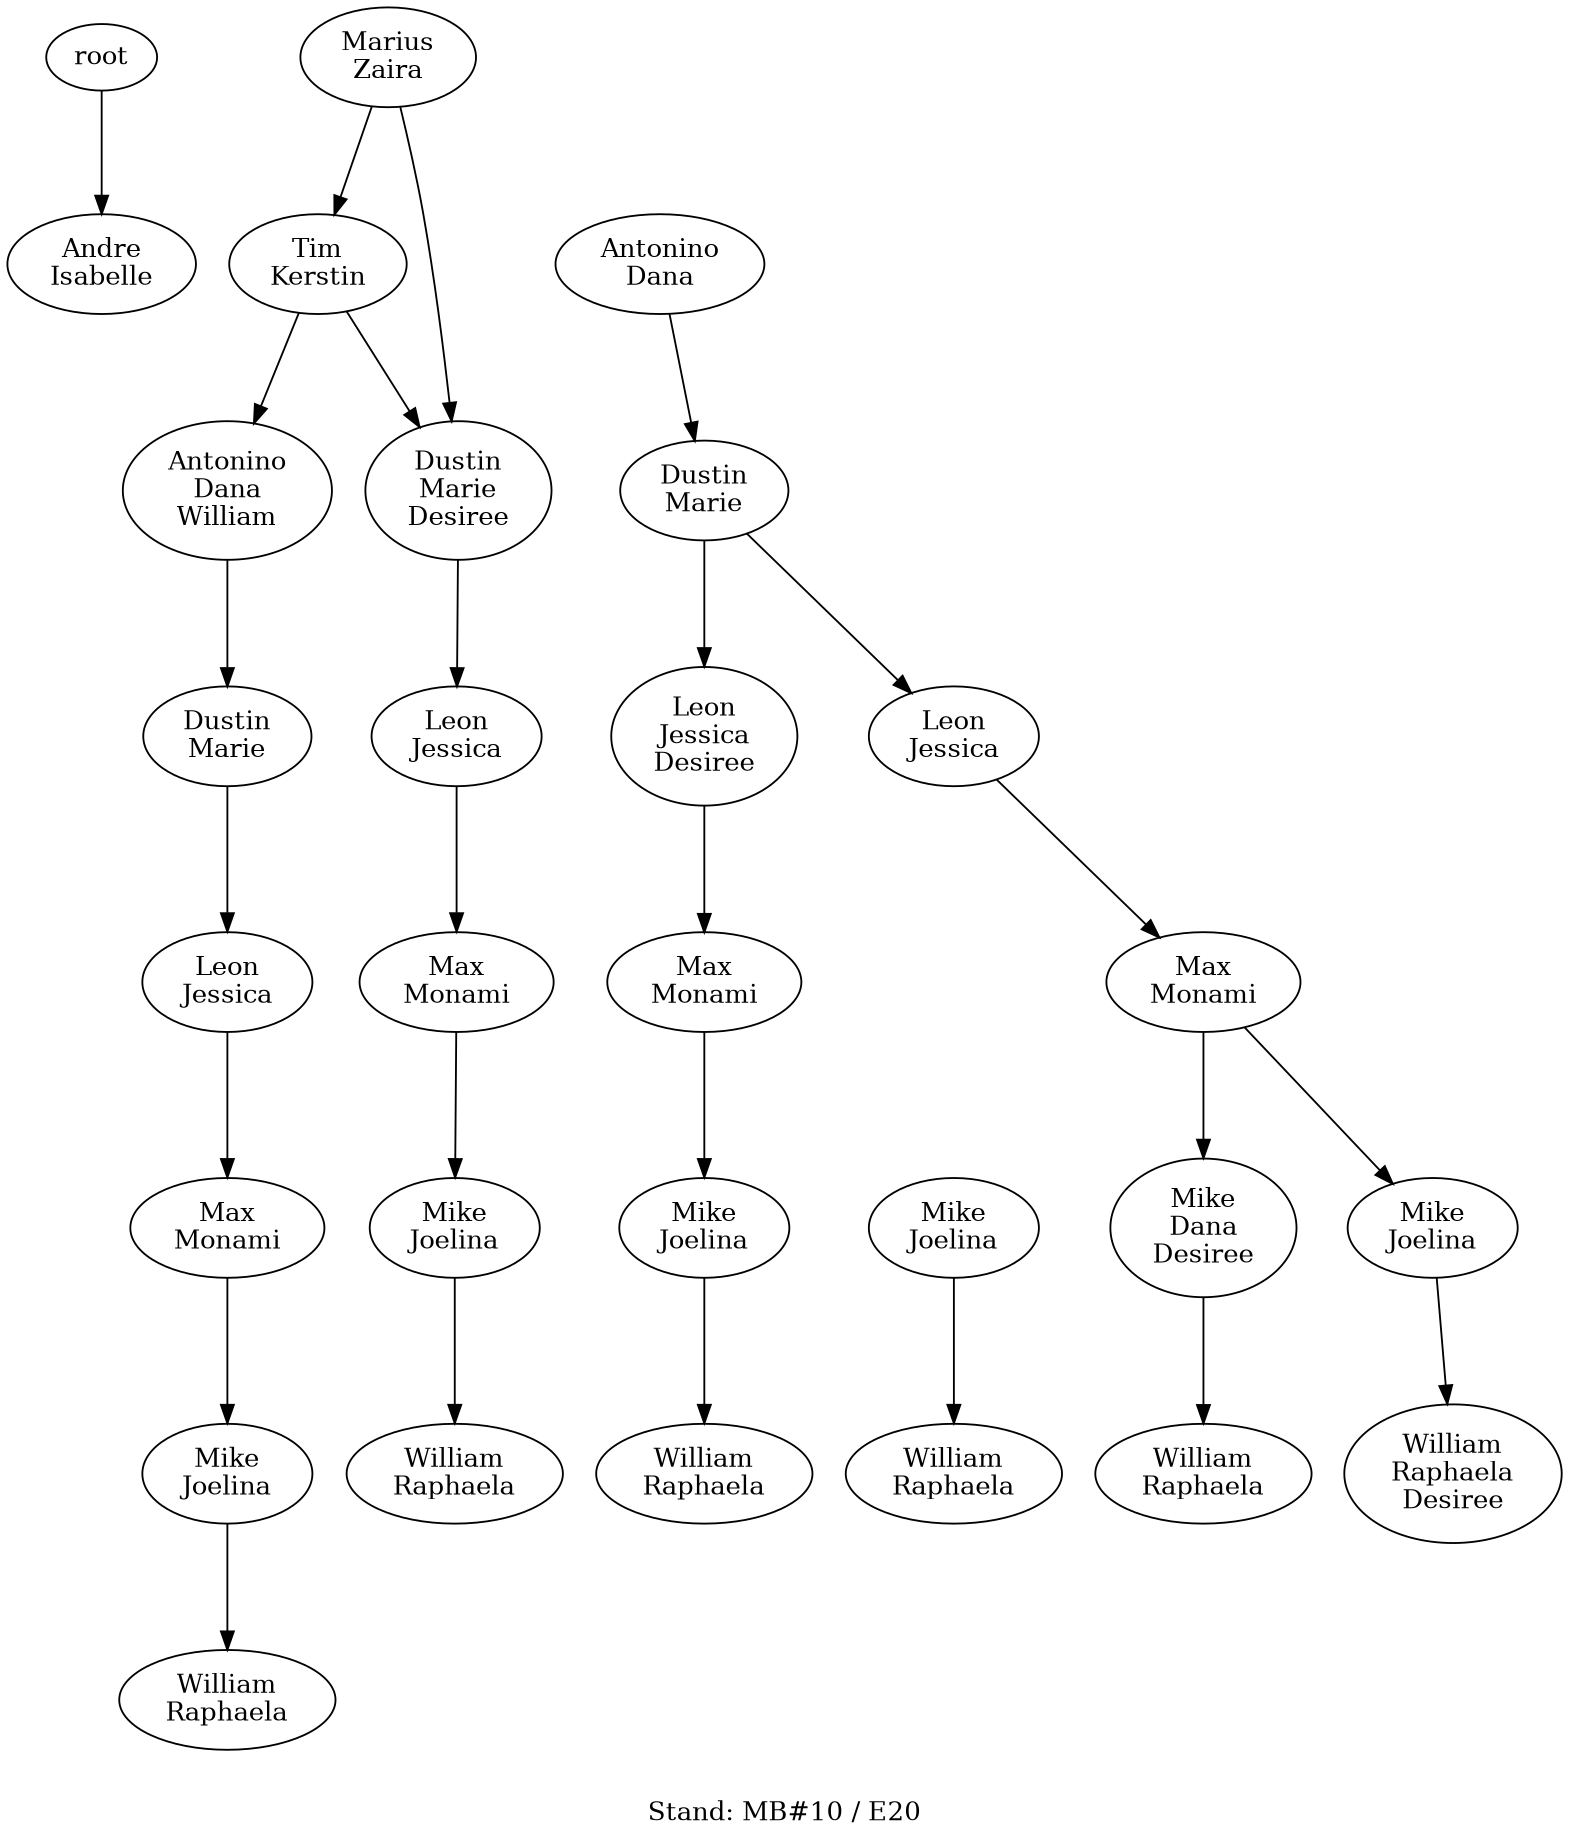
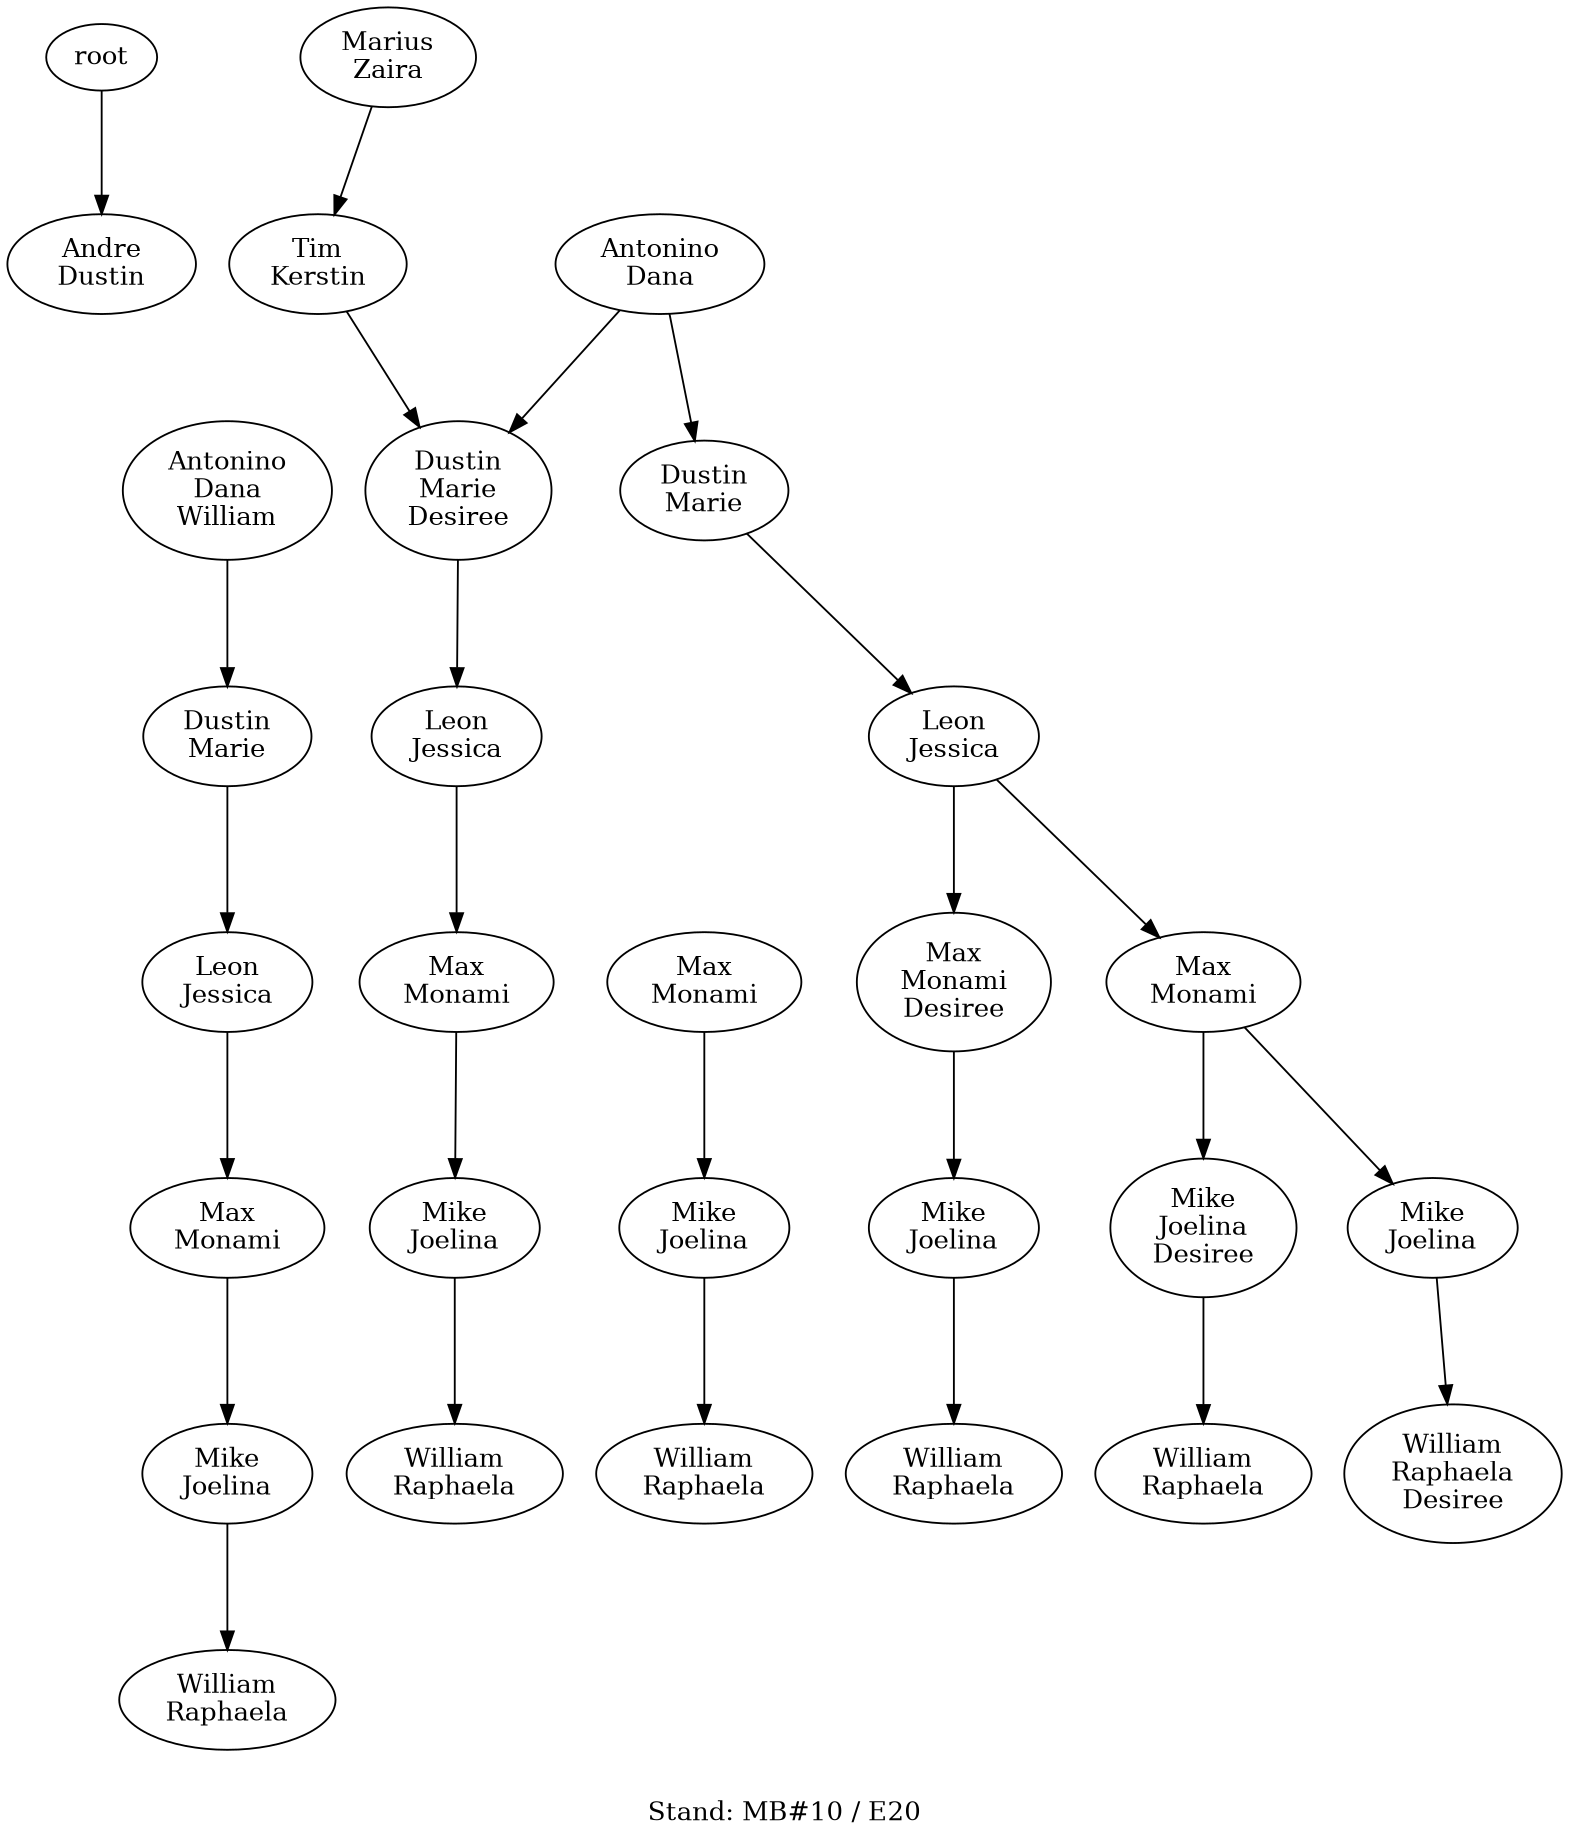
edge "Marius Zaira" -> "Dustin Marie Desiree": now "Antonino Dana" -> "Dustin Marie Desiree"
node "Andre Isabelle": label "Andre Isabelle" -> "Andre Dustin"
edge "Tim Kerstin" -> "Antonino Dana William": removed
node "Leon Jessica Desiree": removed
node "Max Monami Desiree": added
node "Mike Dana Desiree": label "Mike Dana Desiree" -> "Mike Joelina Desiree"
